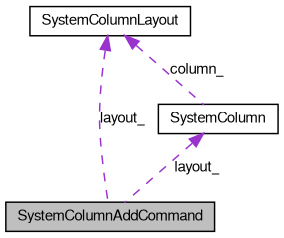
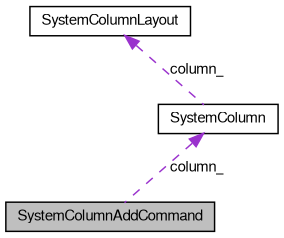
edge "SystemColumnAddCommand" -> "SystemColumnLayout": removed, label "layout_"
edge "SystemColumnAddCommand" -> "SystemColumn": label "layout_" -> "column_"
